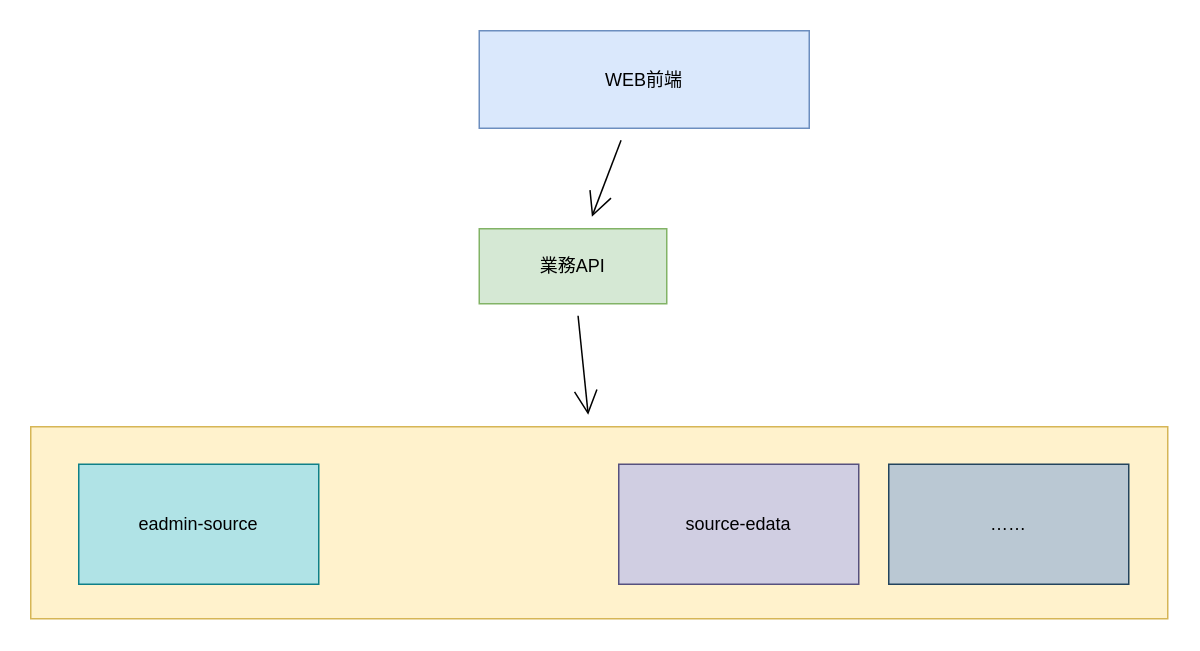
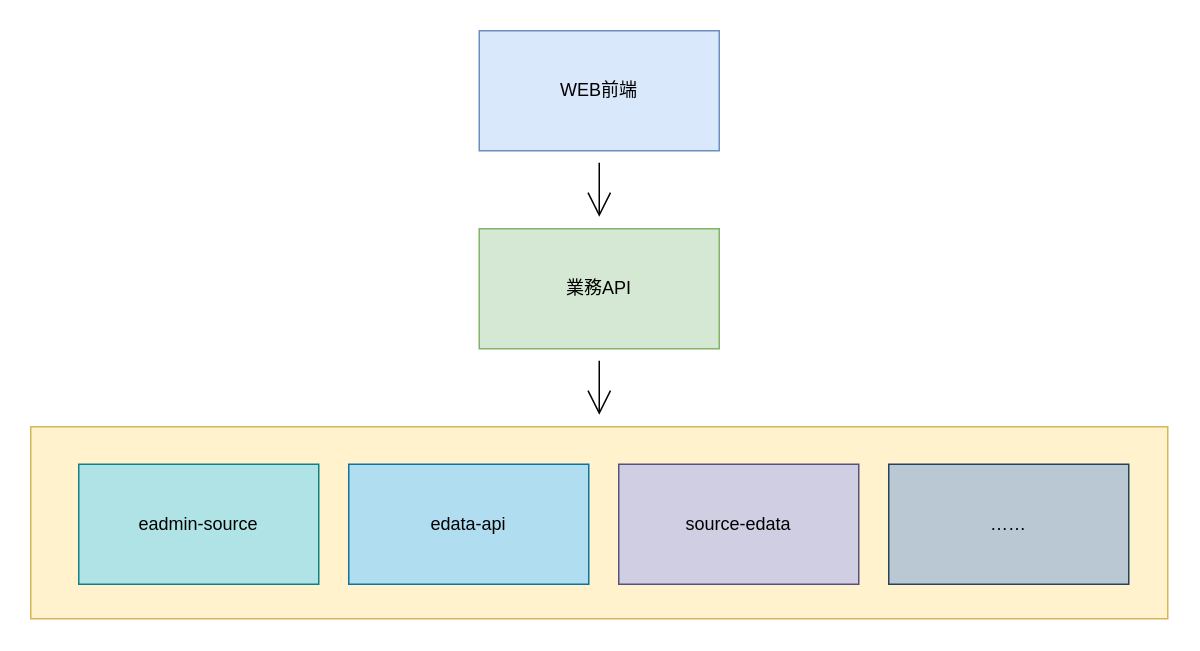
node "WEB前端": size 330x98 -> 240x120
node "業務API": size 188x75 -> 240x120
node "edata-api": added
